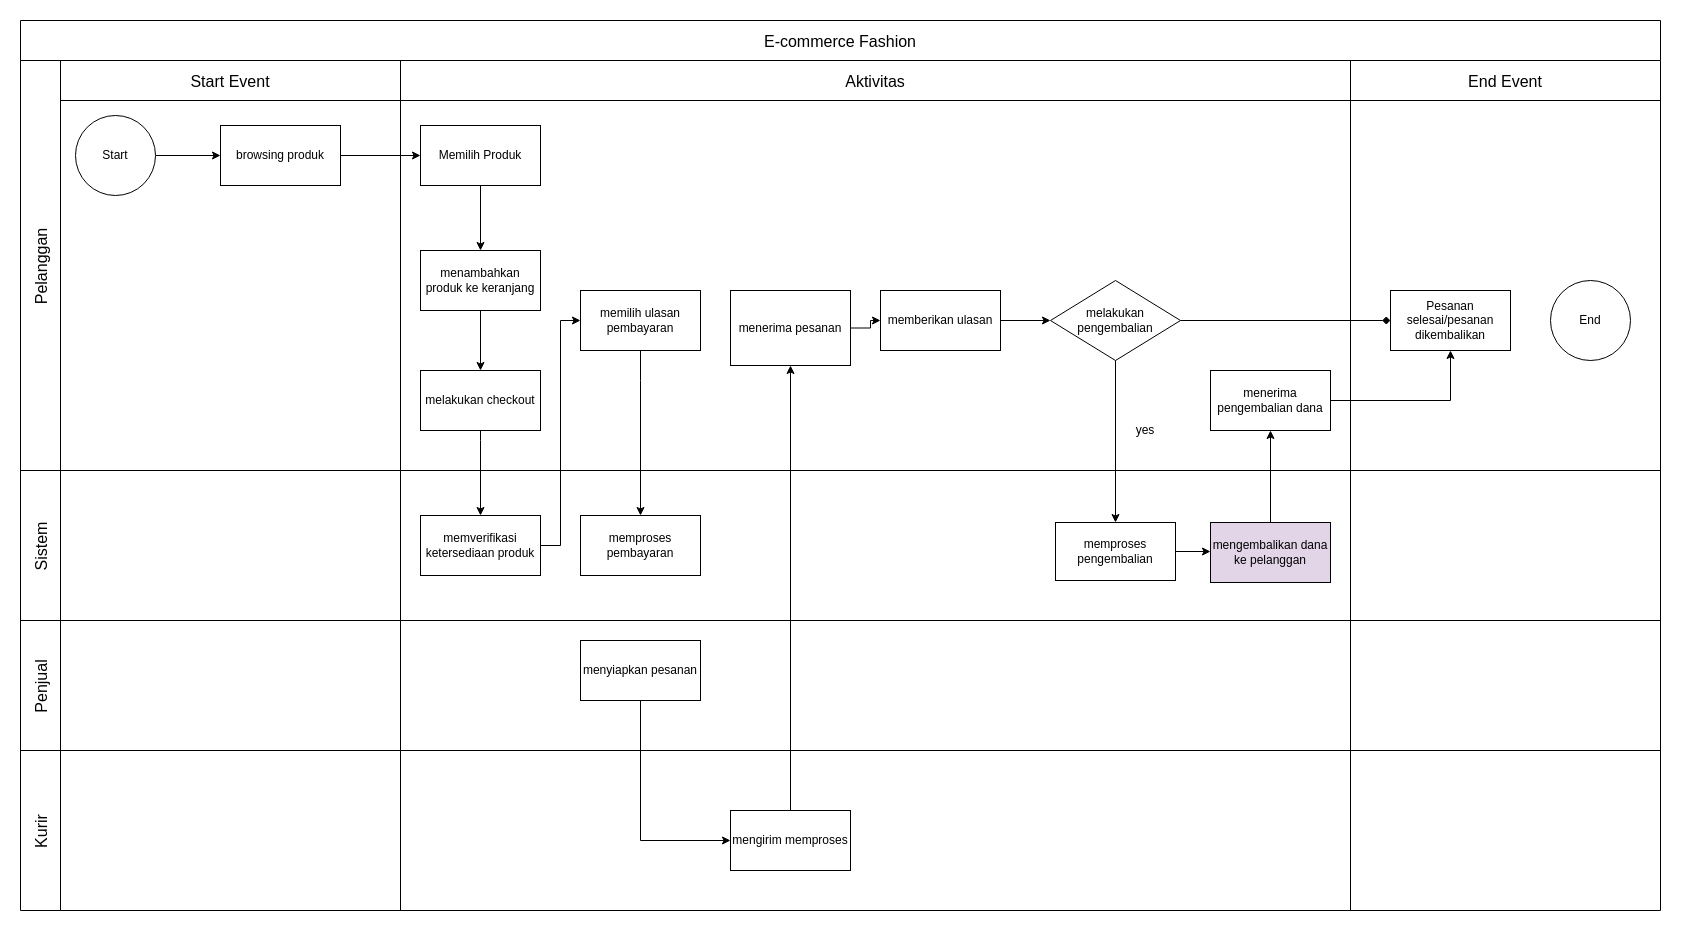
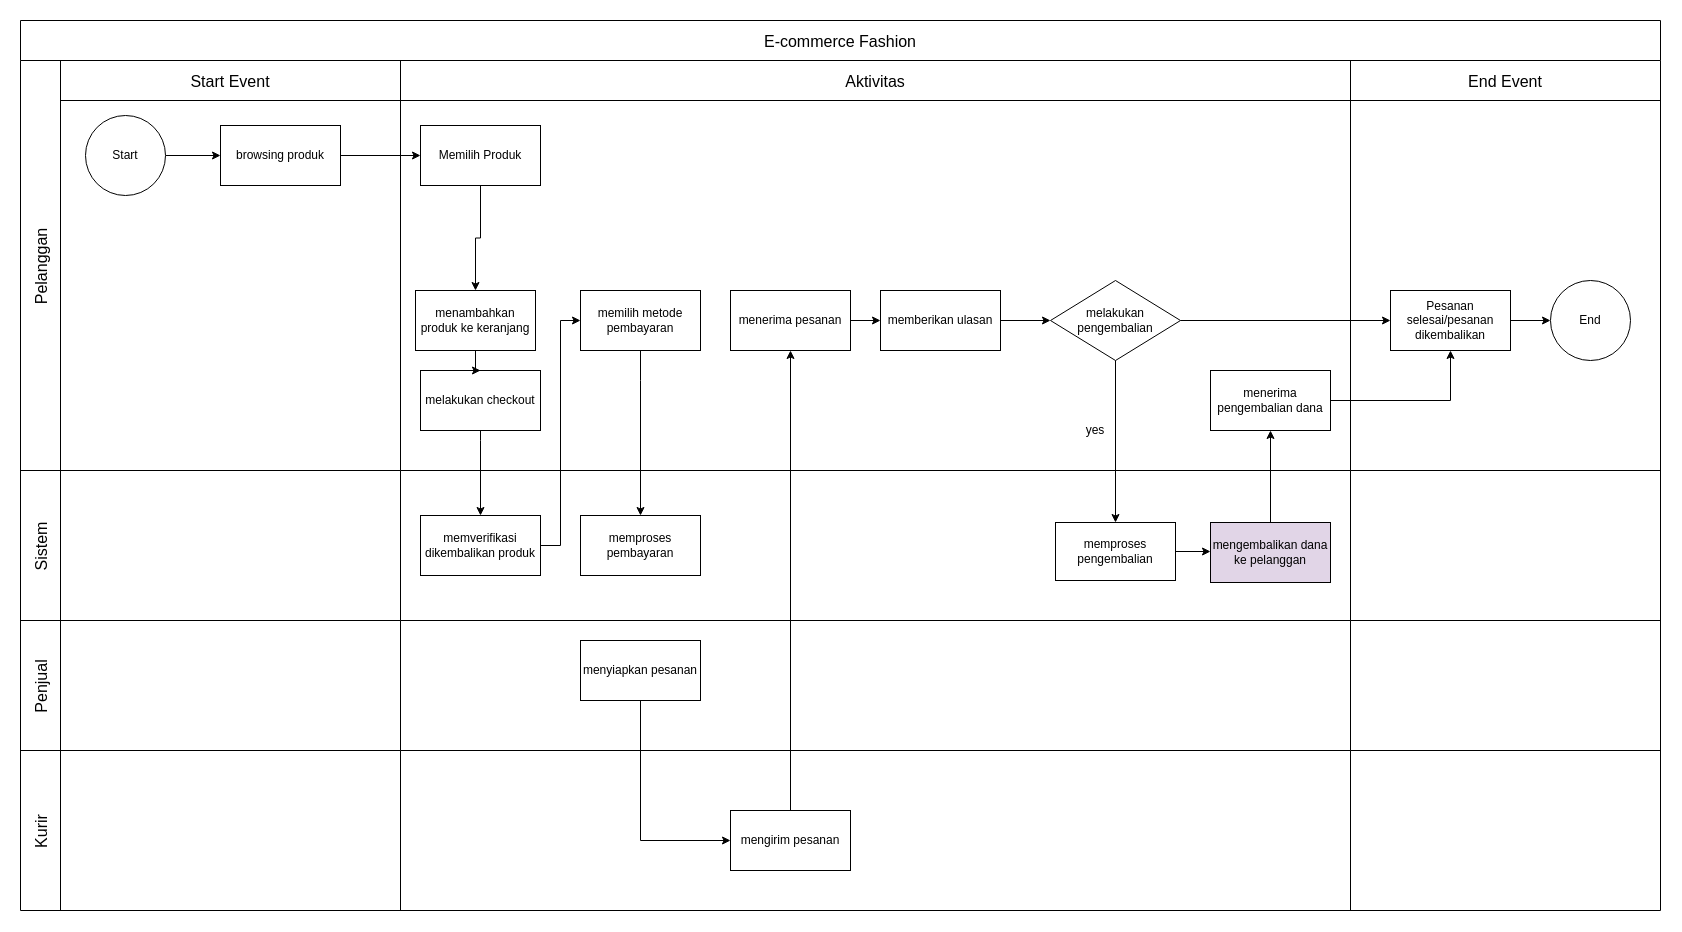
node "Start": moved (116, 156) -> (126, 156)
node "menambahkan produk ke keranjang": moved (481, 281) -> (476, 321)
node "memilih ulasan pembayaran": label "memilih ulasan pembayaran" -> "memilih metode pembayaran"
edge "melakukan pengembalian" -> "Pesanan selesai/pesanan dikembalikan": arrowhead diamond -> classic
edge "Pesanan selesai/pesanan dikembalikan" -> "End": added
node "menerima pesanan": size 120x75 -> 120x60
node "yes": moved (1146, 431) -> (1096, 431)
node "memverifikasi ketersediaan produk": label "memverifikasi ketersediaan produk" -> "memverifikasi dikembalikan produk"
node "mengirim memproses": label "mengirim memproses" -> "mengirim pesanan"
